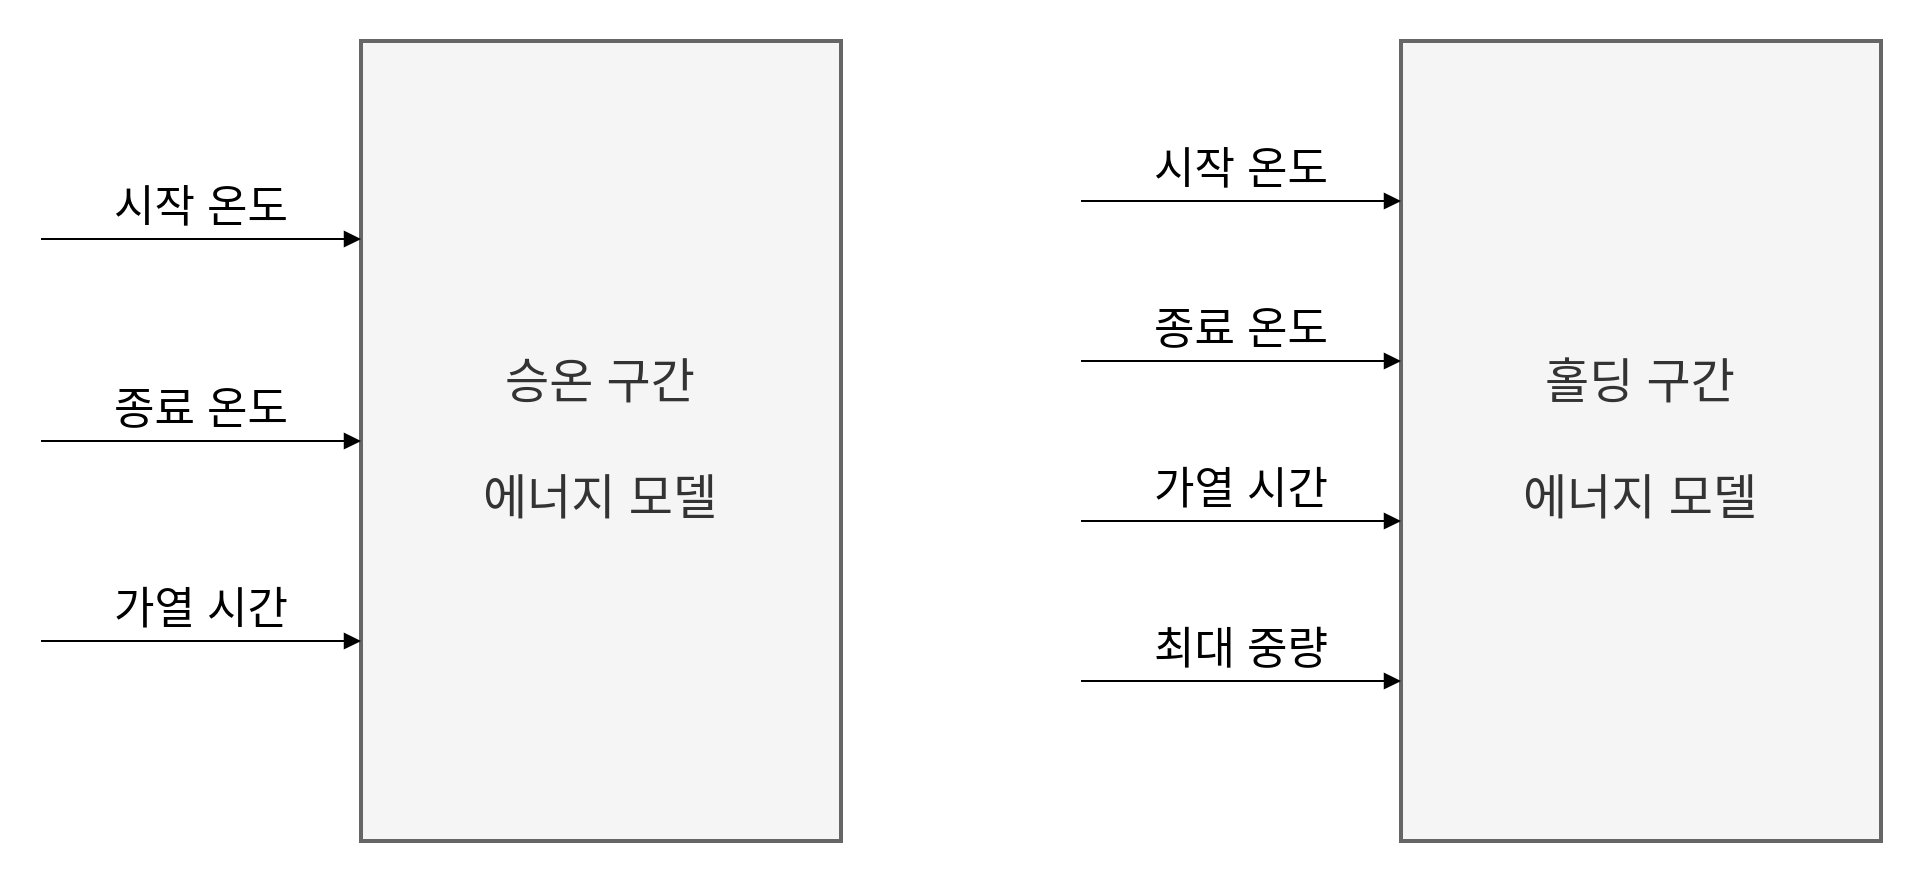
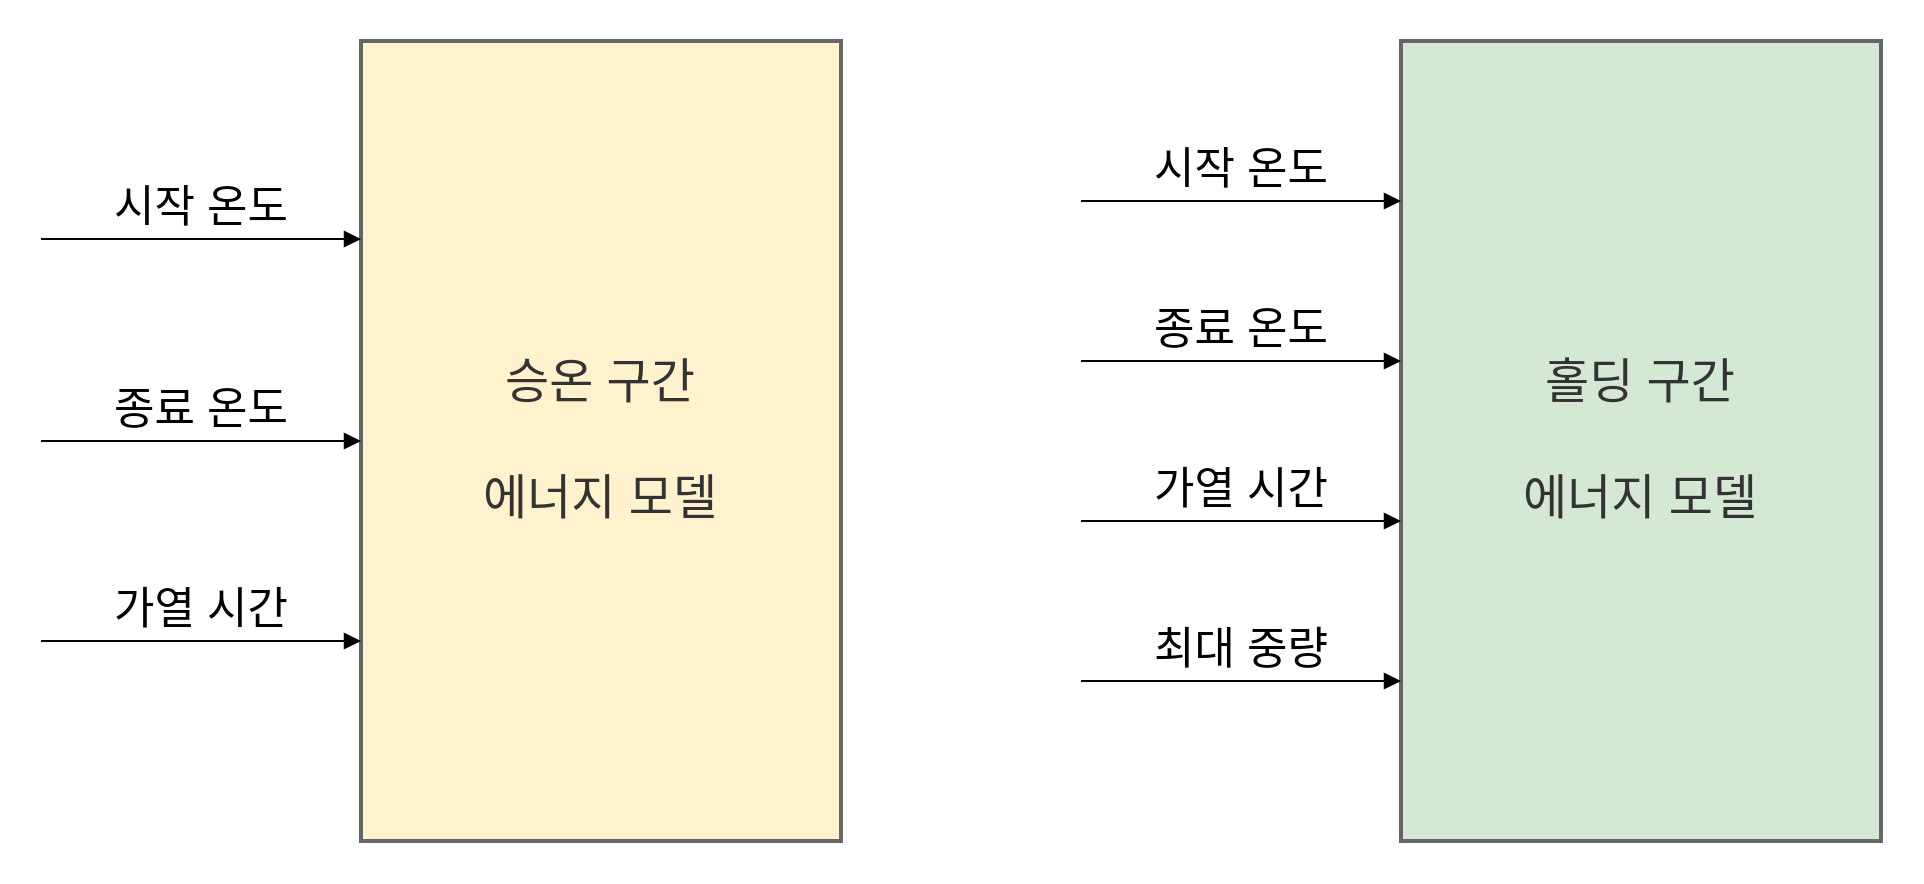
node "승온 구간 에너지 모델": fillcolor #f5f5f5 -> #fff2cc
node "홀딩 구간 에너지 모델": fillcolor #f5f5f5 -> #d5e8d4
